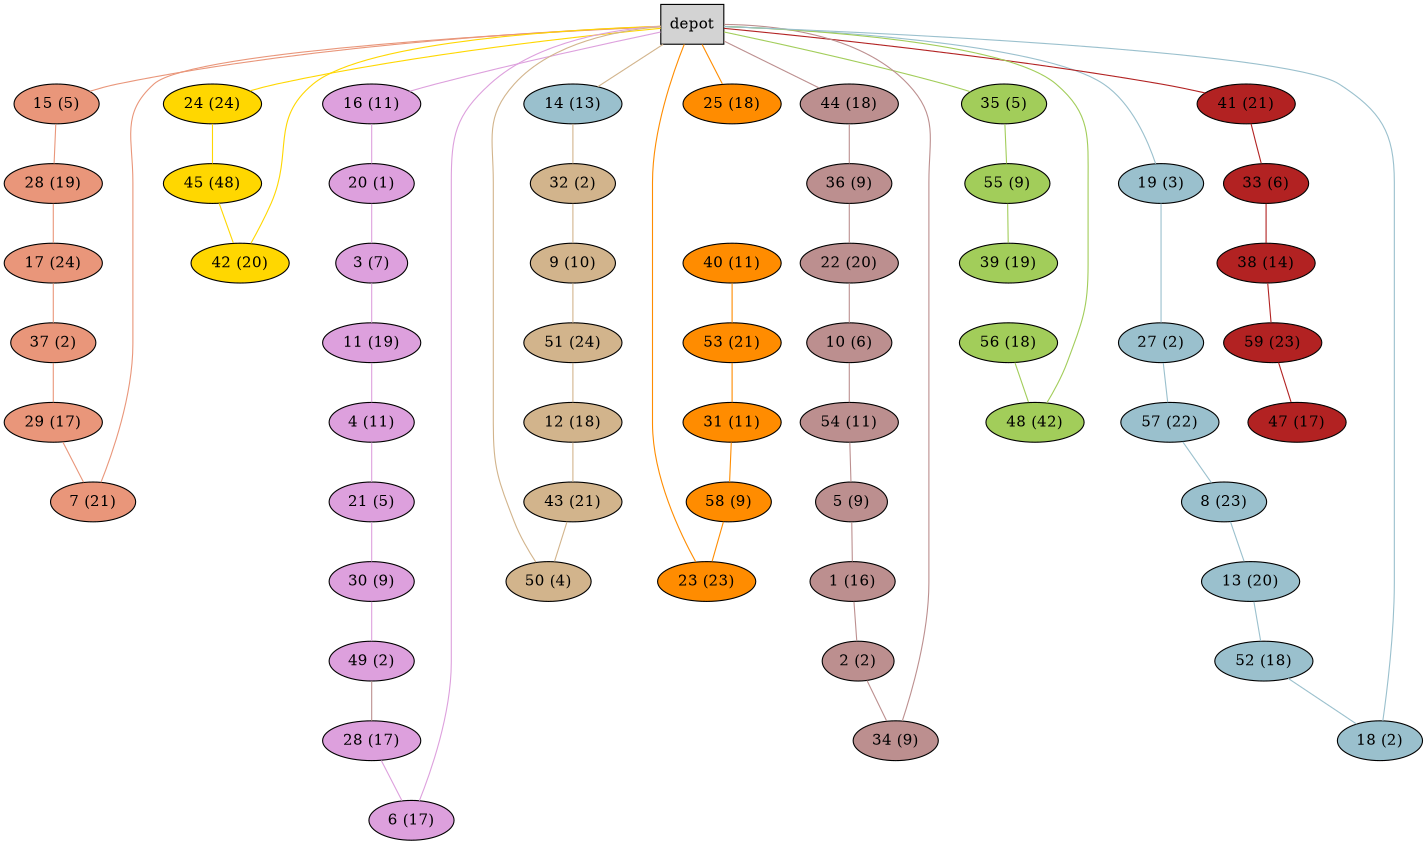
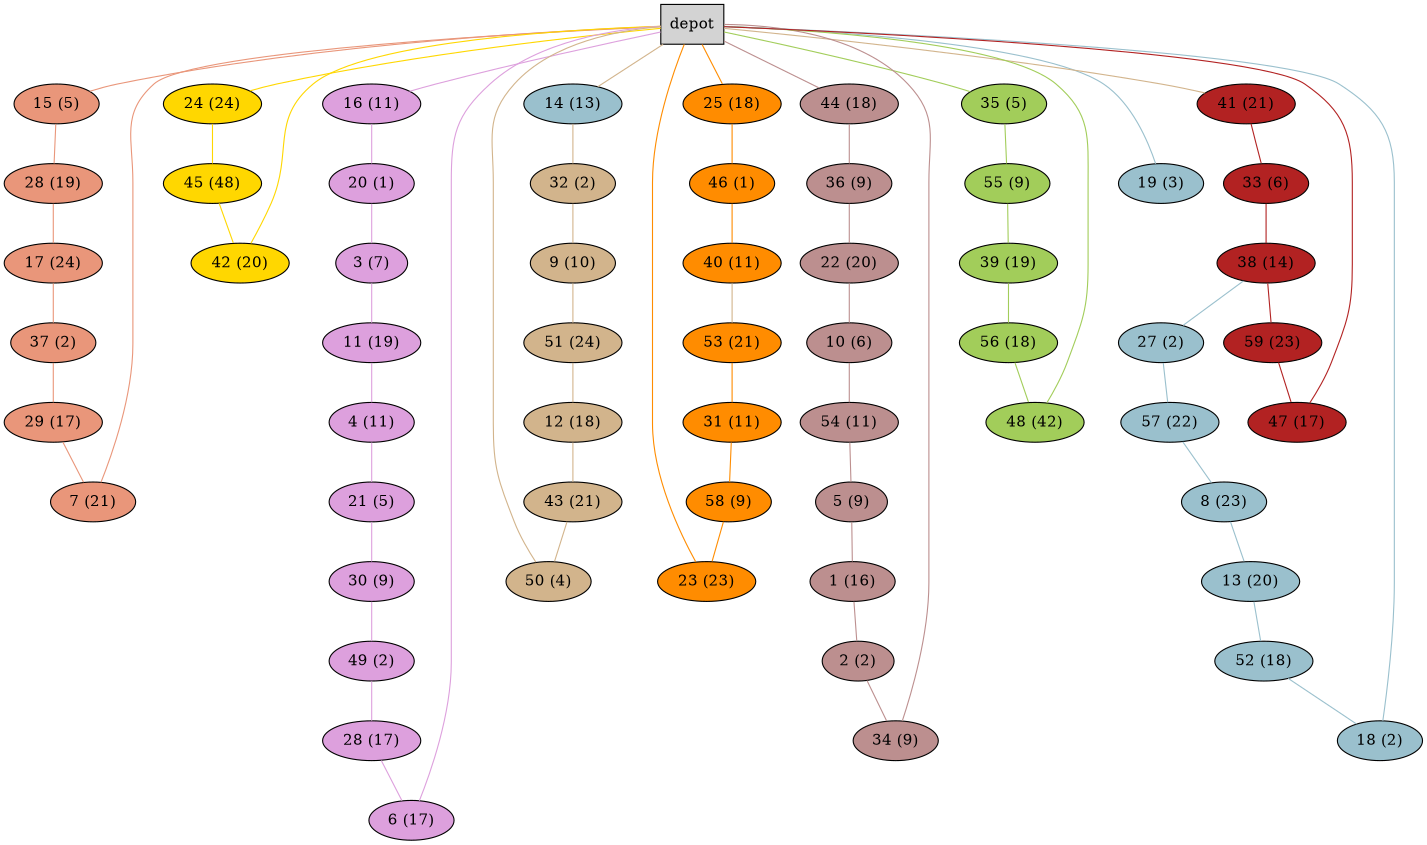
edge "depot" -- "41 (21)": color firebrick -> tan
edge "depot" -- "47 (17)": added
node "46 (1)": added
edge "19 (3)" -- "27 (2)": now "38 (14)" -- "27 (2)"
edge "40 (11)" -- "53 (21)": color darkorange -> tan
edge "39 (19)" -- "56 (18)": added
edge "49 (2)" -- "28 (17)": color rosybrown -> plum
